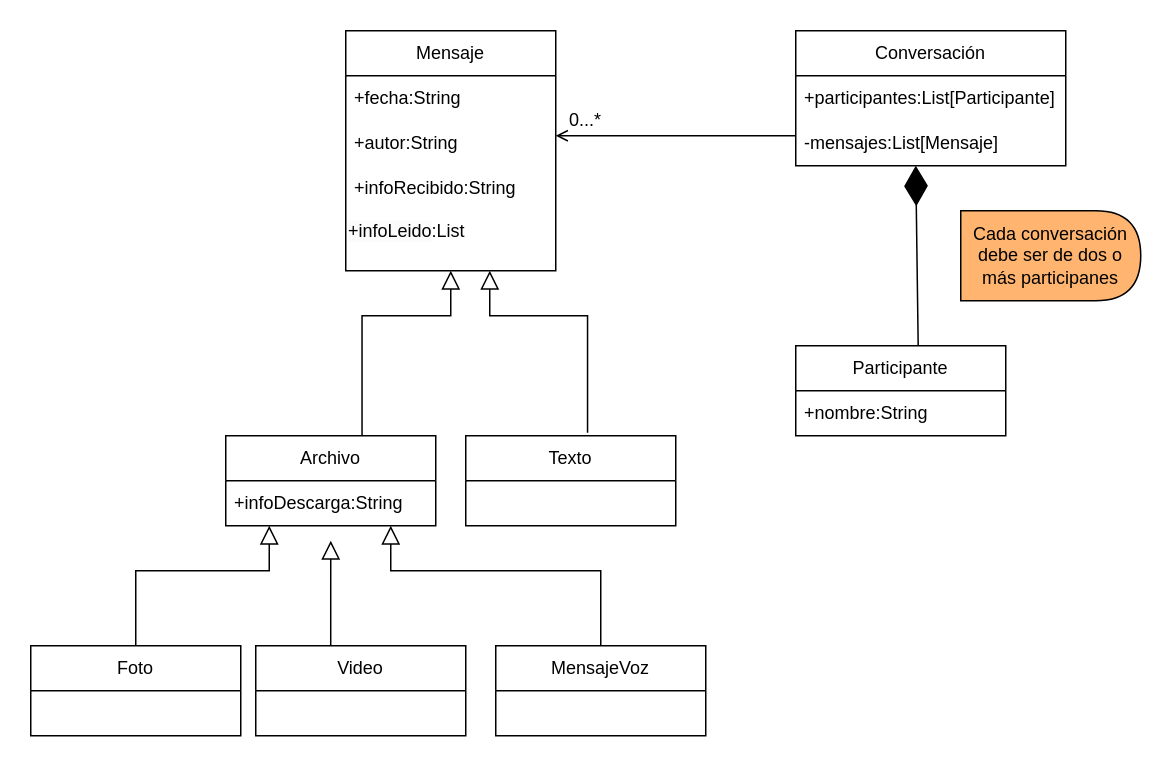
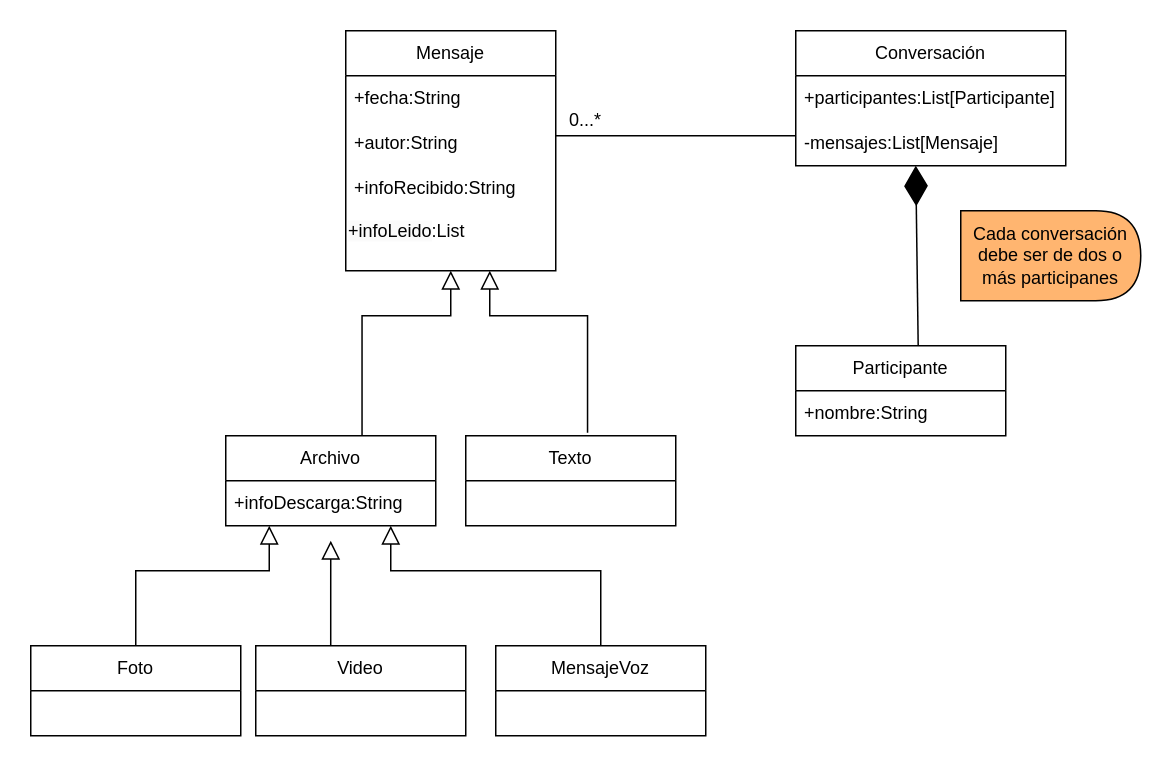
edge "-mensajes:List[Mensaje]" -> "+autor:String": arrowhead open -> none
